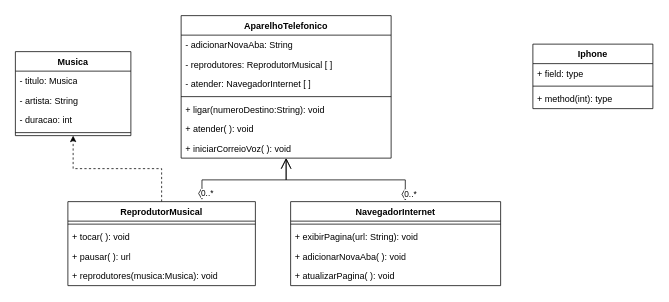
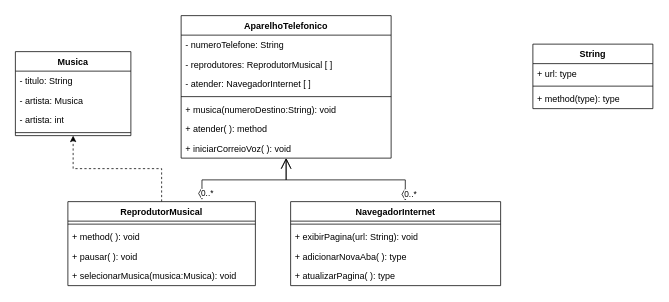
node "- adicionarNovaAba: String": label "- adicionarNovaAba: String" -> "- numeroTelefone: String"
node "Iphone": label "Iphone" -> "String"
node "+ field: type": label "+ field: type" -> "+ url: type"
node "- titulo: Musica": label "- titulo: Musica" -> "- titulo: String"
node "+ method(int): type": label "+ method(int): type" -> "+ method(type): type"
node "- artista: String": label "- artista: String" -> "- artista: Musica"
node "+ ligar(numeroDestino:String): void": label "+ ligar(numeroDestino:String): void" -> "+ musica(numeroDestino:String): void"
node "- duracao: int": label "- duracao: int" -> "- artista: int"
node "+ atender( ): void": label "+ atender( ): void" -> "+ atender( ): method"
node "+ tocar( ): void": label "+ tocar( ): void" -> "+ method( ): void"
node "+ pausar( ): url": label "+ pausar( ): url" -> "+ pausar( ): void"
node "+ adicionarNovaAba( ): void": label "+ adicionarNovaAba( ): void" -> "+ adicionarNovaAba( ): type"
node "+ reprodutores(musica:Musica): void": label "+ reprodutores(musica:Musica): void" -> "+ selecionarMusica(musica:Musica): void"
node "+ atualizarPagina( ): void": label "+ atualizarPagina( ): void" -> "+ atualizarPagina( ): type"
